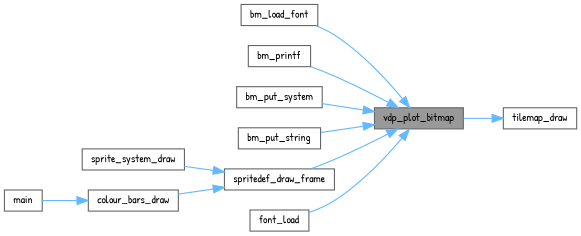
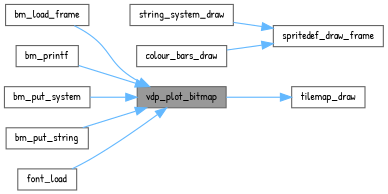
node "bm_load_font": label "bm_load_font" -> "bm_load_frame"
edge "spritedef_draw_frame" -> "vdp_plot_bitmap": removed
node "sprite_system_draw": label "sprite_system_draw" -> "string_system_draw"
node "main": removed
